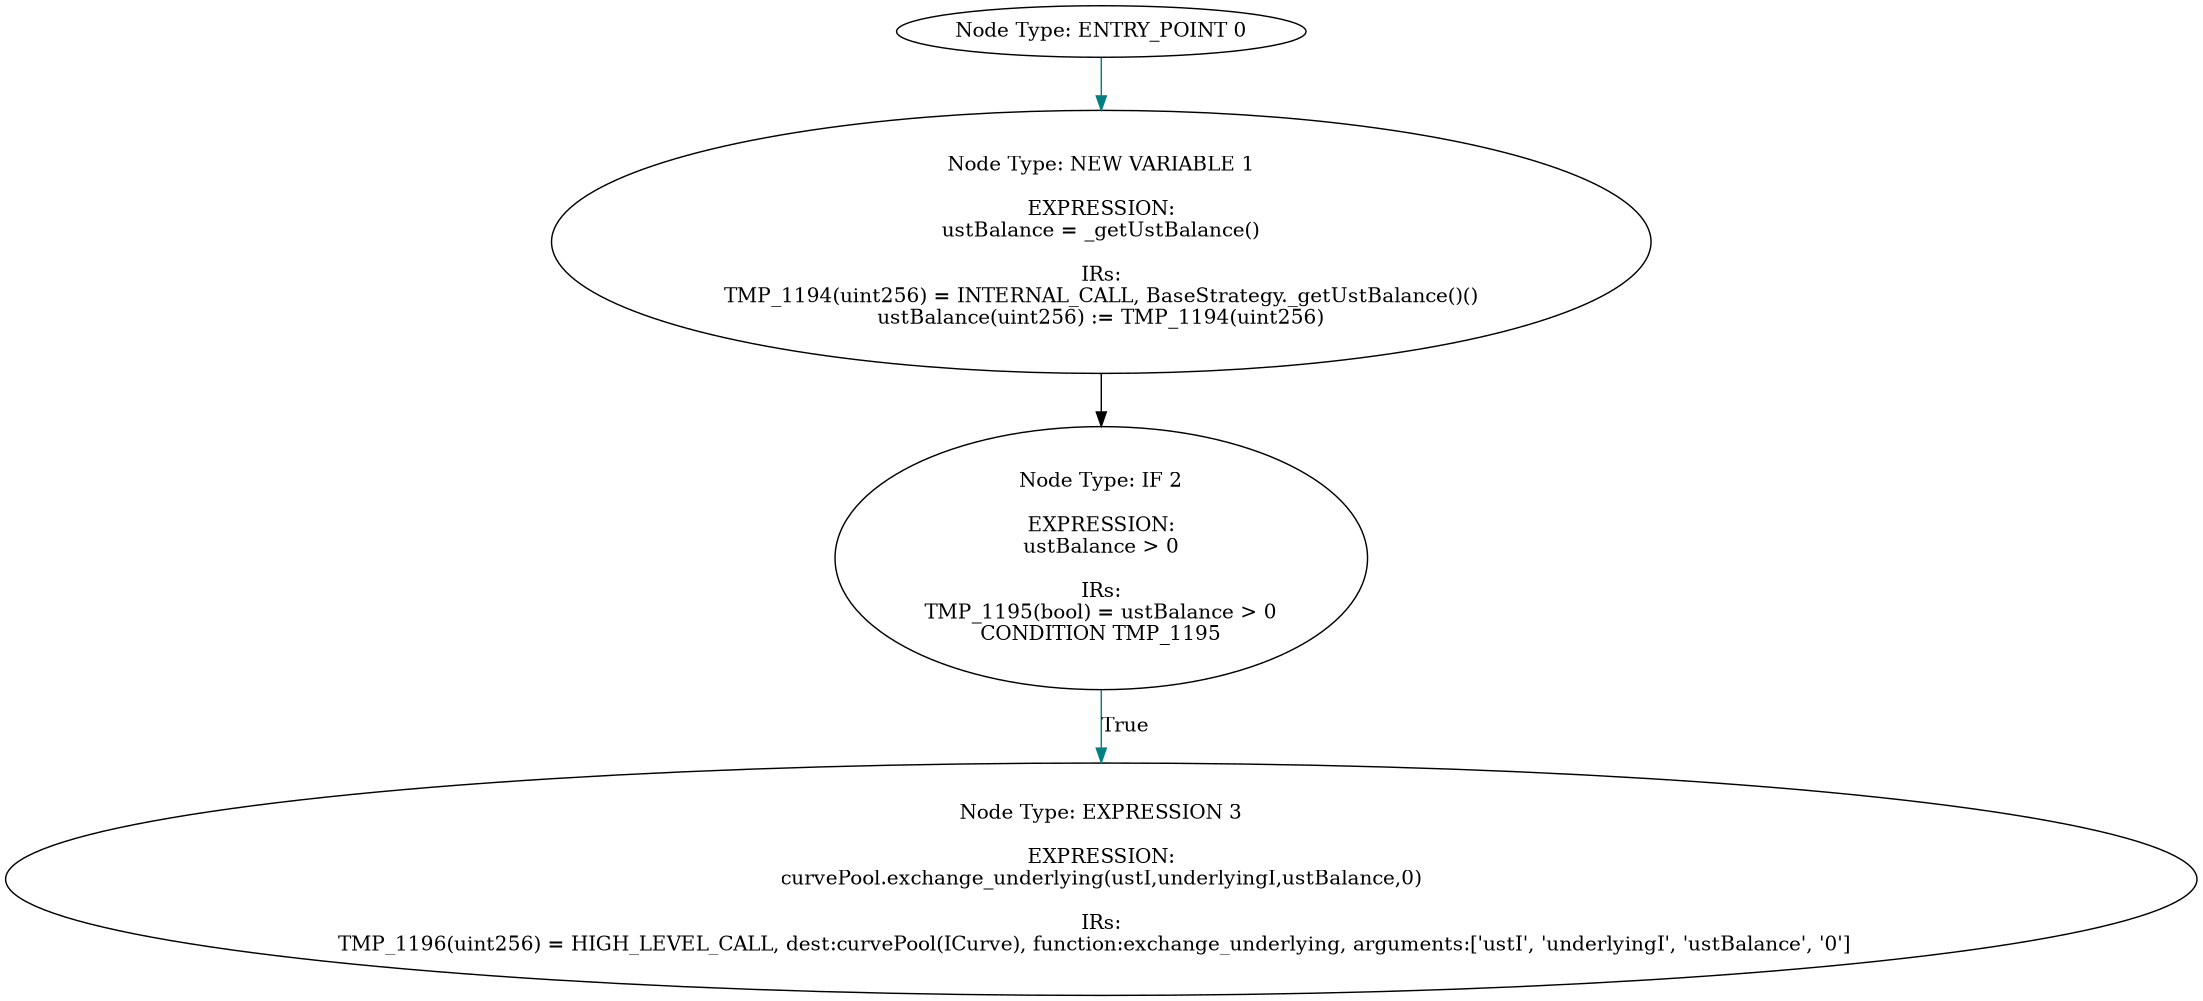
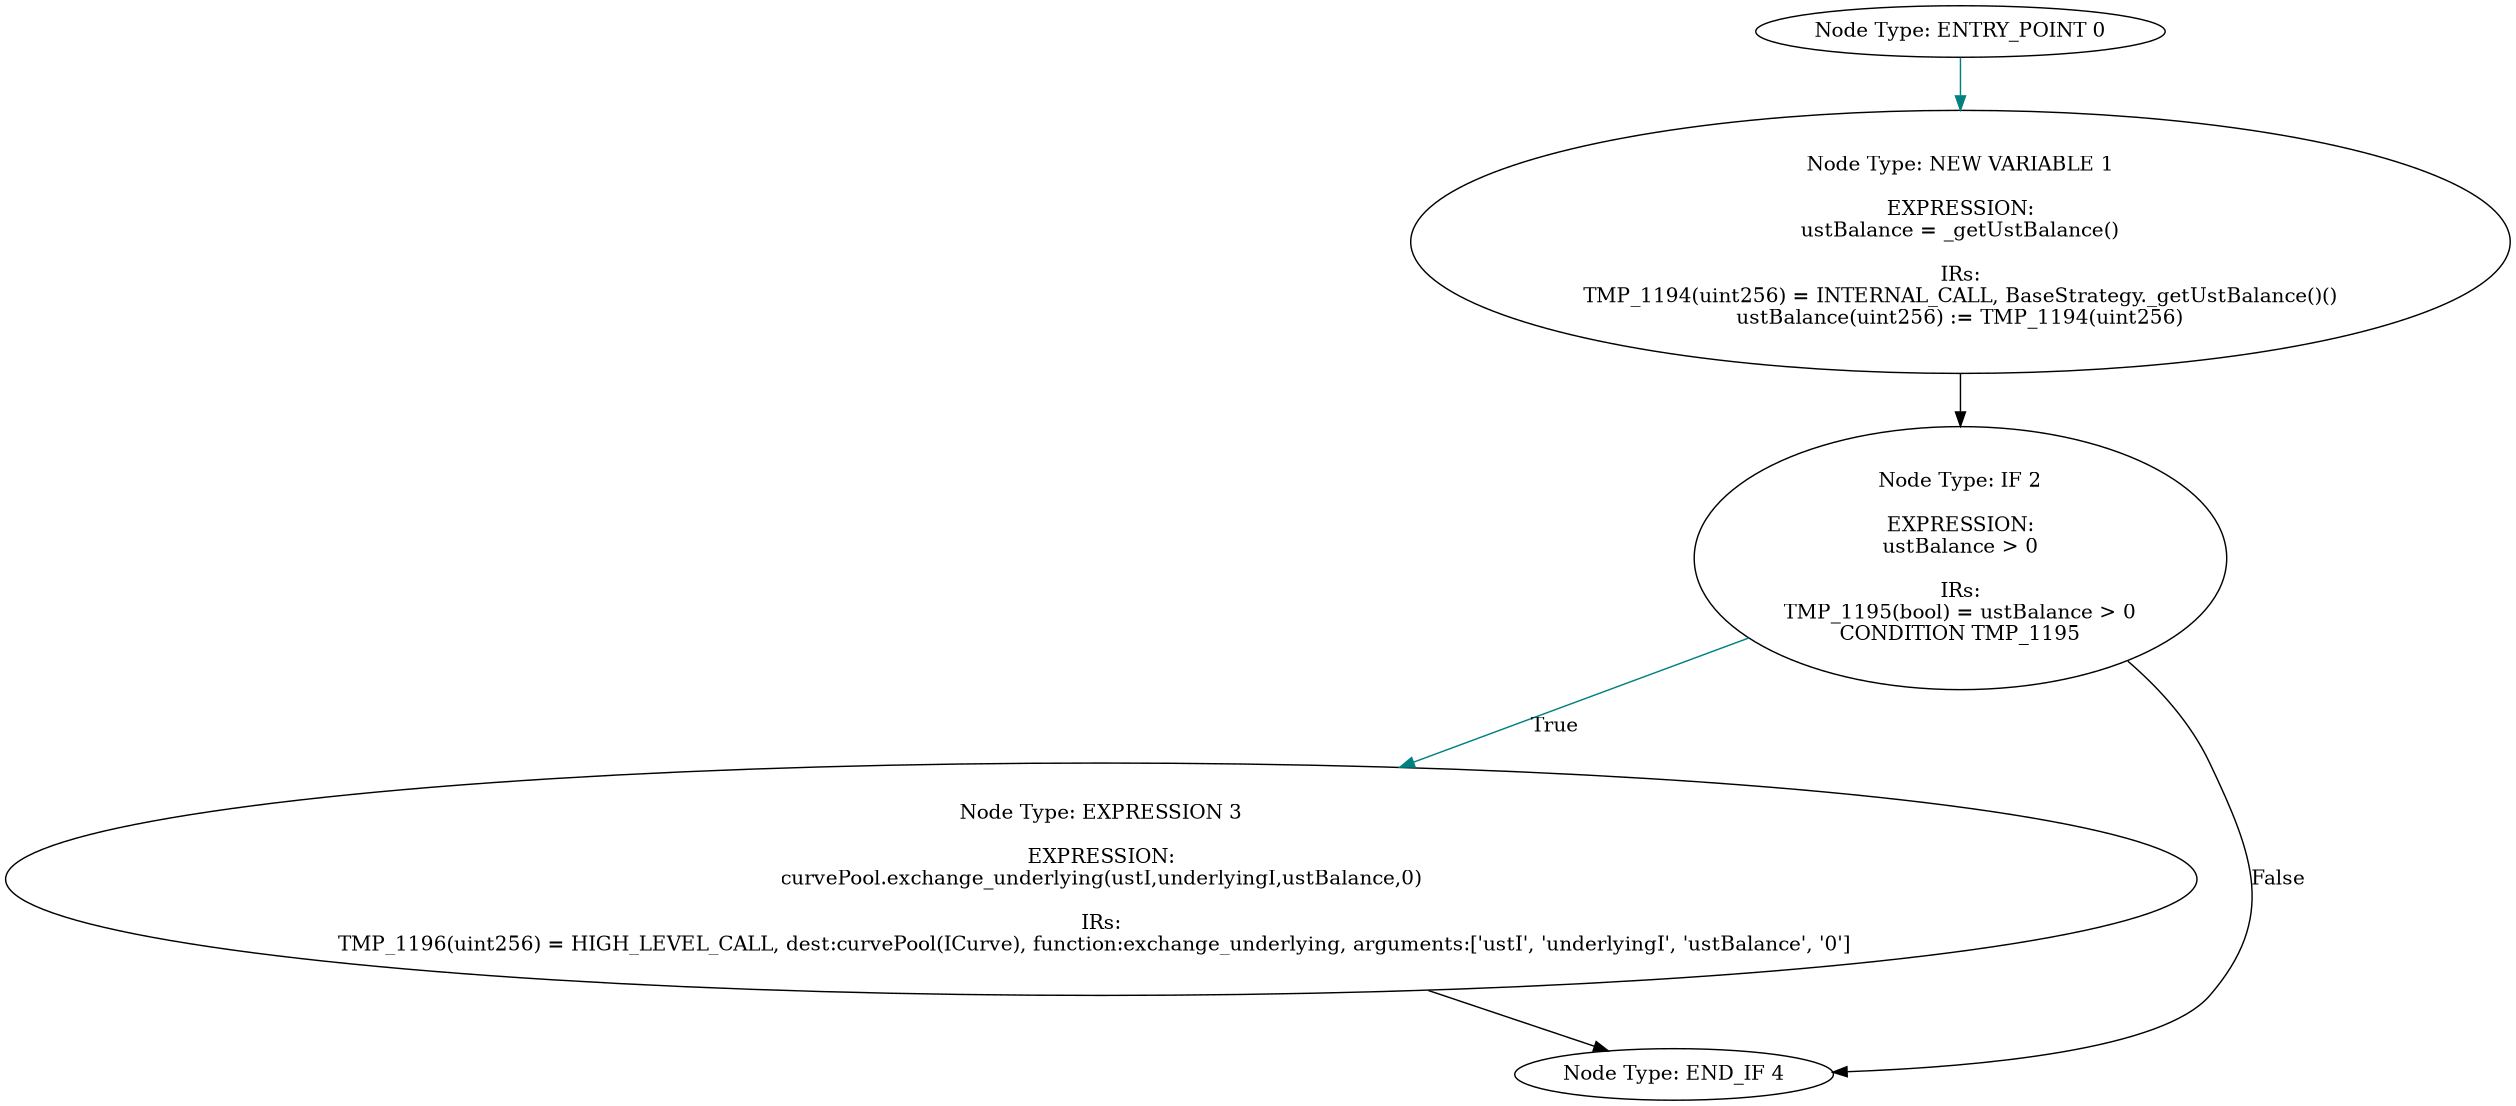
node "Node Type: END_IF 4": added
